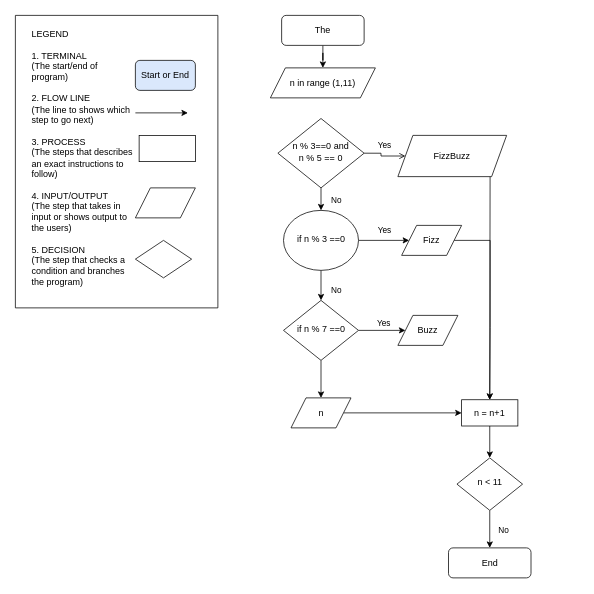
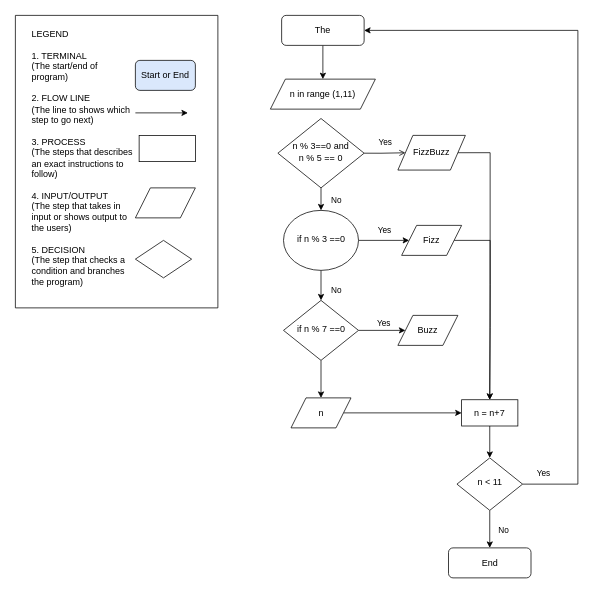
edge "n < 11" -> "The": added, label "Yes"
node "n in range (1,11)": moved (323, 83) -> (323, 94)
node "FizzBuzz": size 109x41 -> 68x35
node "n = n+1": label "n = n+1" -> "n = n+7"
